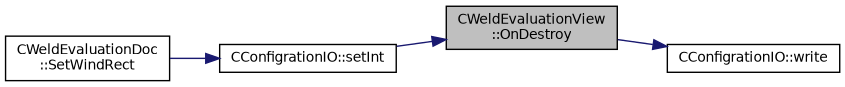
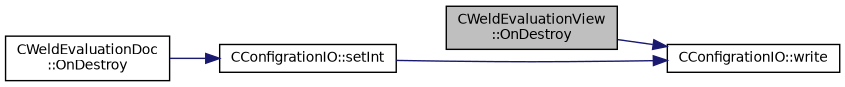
edge "CConfigrationIO::setInt" -> "CWeldEvaluationView ::OnDestroy": now "CConfigrationIO::setInt" -> "CConfigrationIO::write"
node "CWeldEvaluationDoc ::SetWindRect": label "CWeldEvaluationDoc ::SetWindRect" -> "CWeldEvaluationDoc ::OnDestroy"
